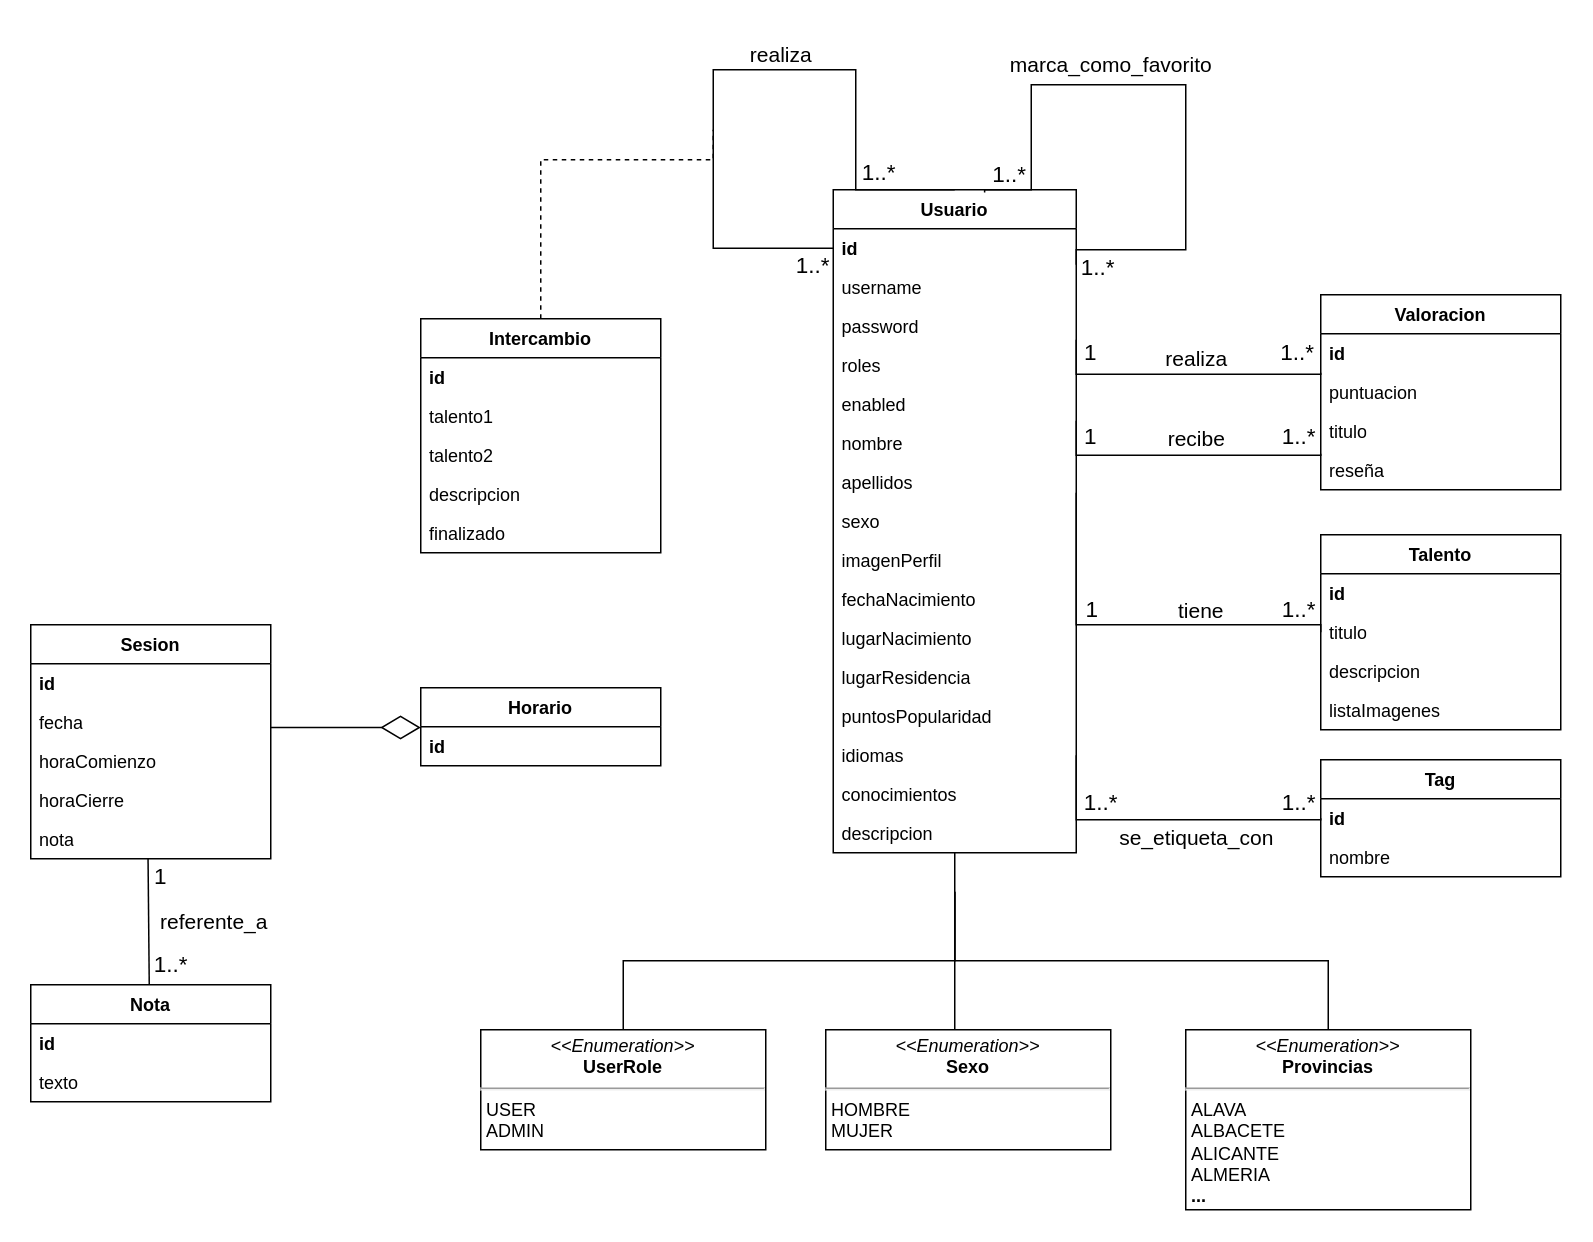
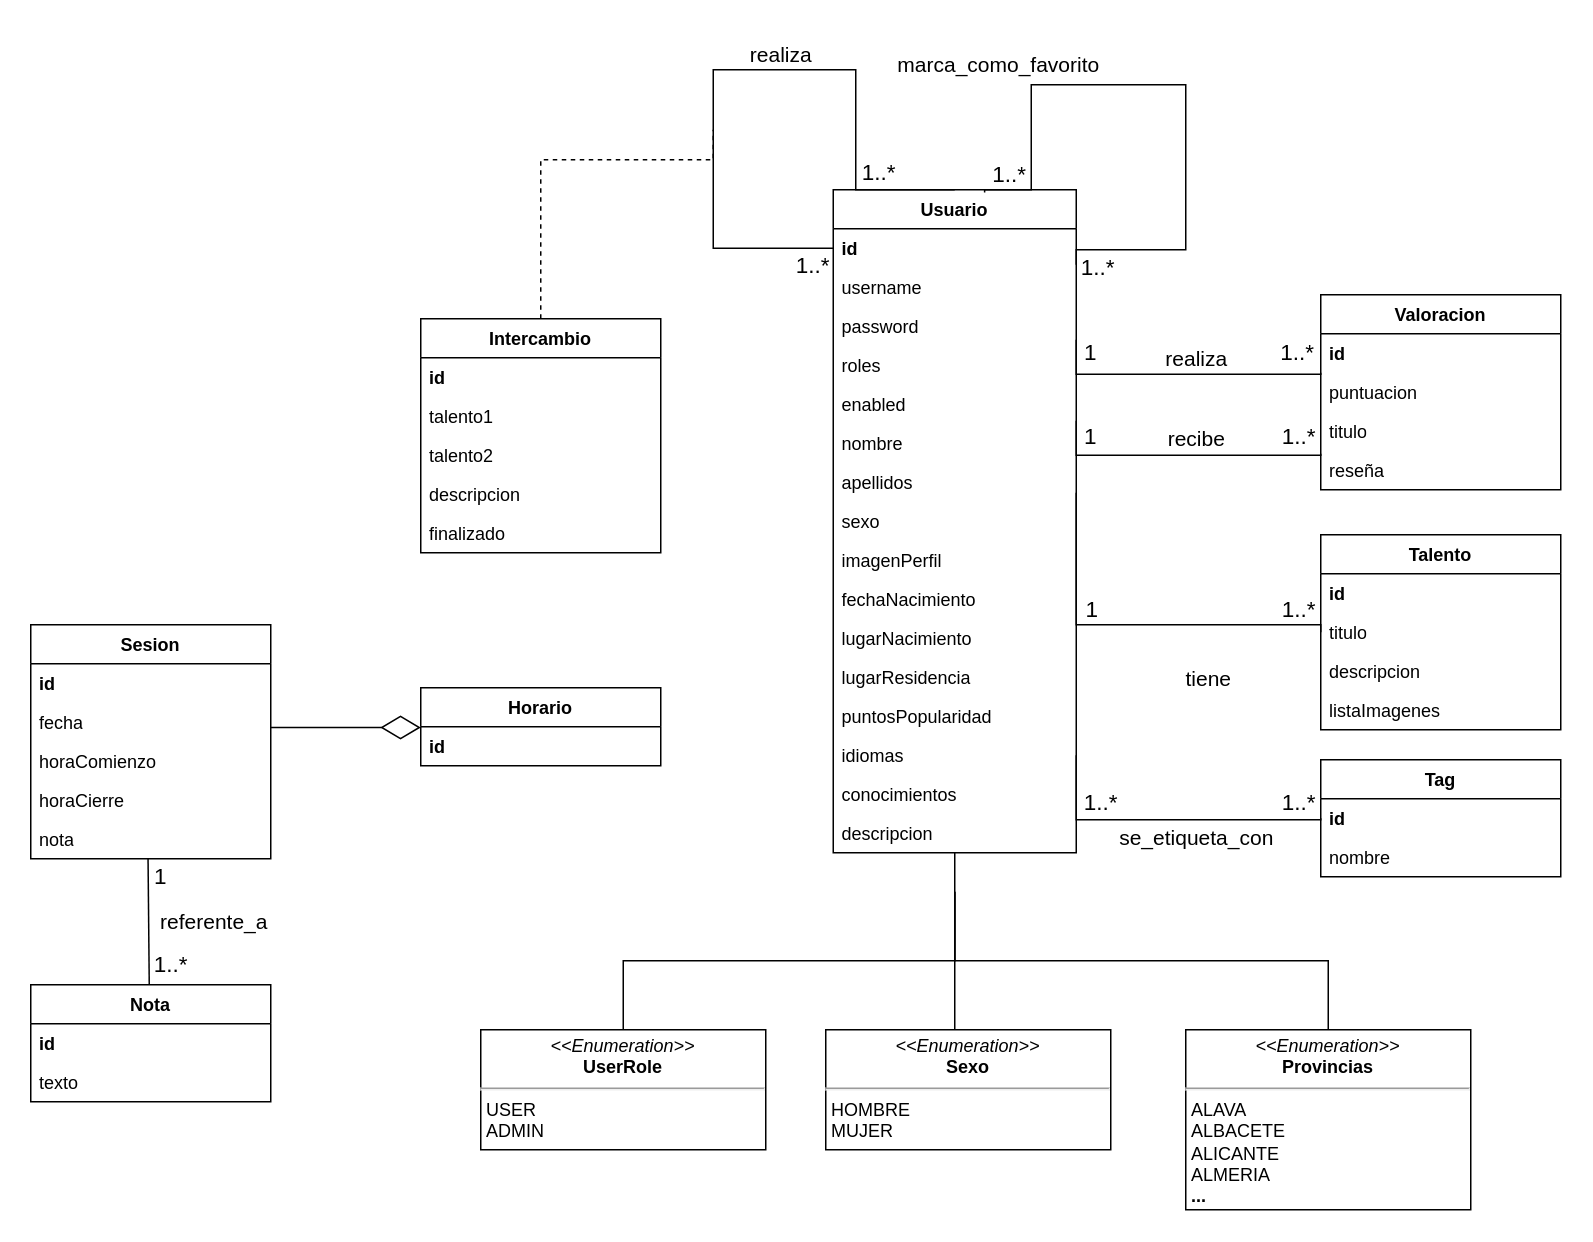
node "marca_como_favorito": moved (1111, 65) -> (998, 65)
node "tiene": moved (1201, 611) -> (1208, 679)
